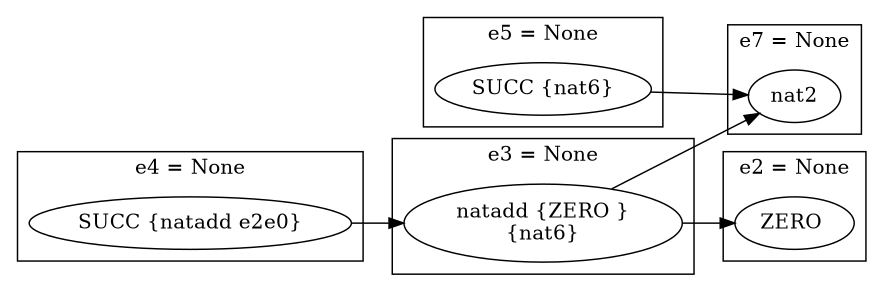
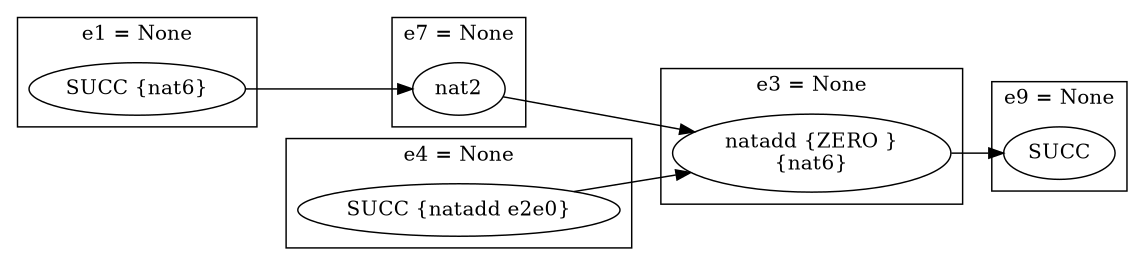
cluster "e5 = None": label "e5 = None" -> "e1 = None"
edge "natadd {ZERO } {nat6}" -> "nat2": reversed
cluster "e2 = None": label "e2 = None" -> "e9 = None"
node "ZERO": label "ZERO" -> "SUCC"
